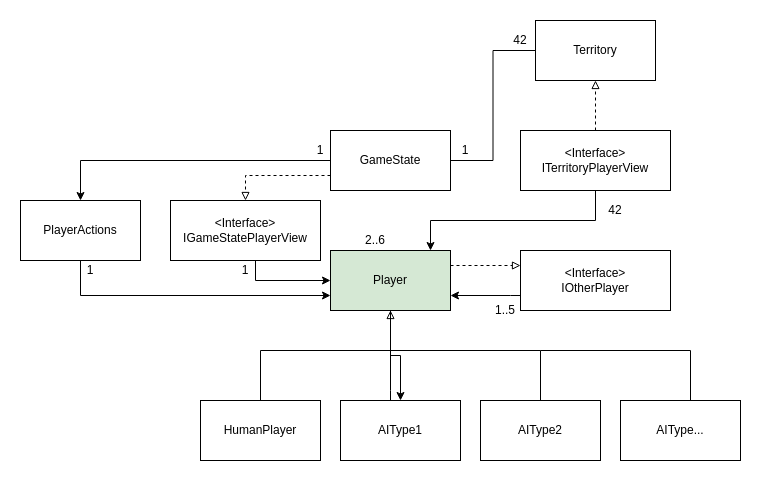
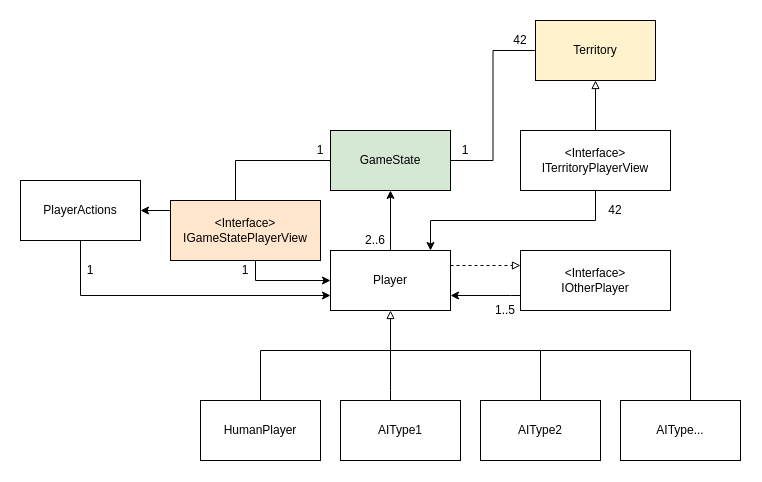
node "Territory": fillcolor #ffffff -> #fff2cc
edge "<Interface> ITerritoryPlayerView" -> "Territory": style dashed -> solid
node "GameState": fillcolor #ffffff -> #d5e8d4
edge "GameState" -> "<Interface> IGameStatePlayerView": removed
node "PlayerActions": moved (81, 231) -> (81, 211)
node "<Interface> IGameStatePlayerView": fillcolor #ffffff -> #ffe6cc
node "Player": fillcolor #d5e8d4 -> #ffffff
edge "Player" -> "AIType1": now "Player" -> "GameState"
